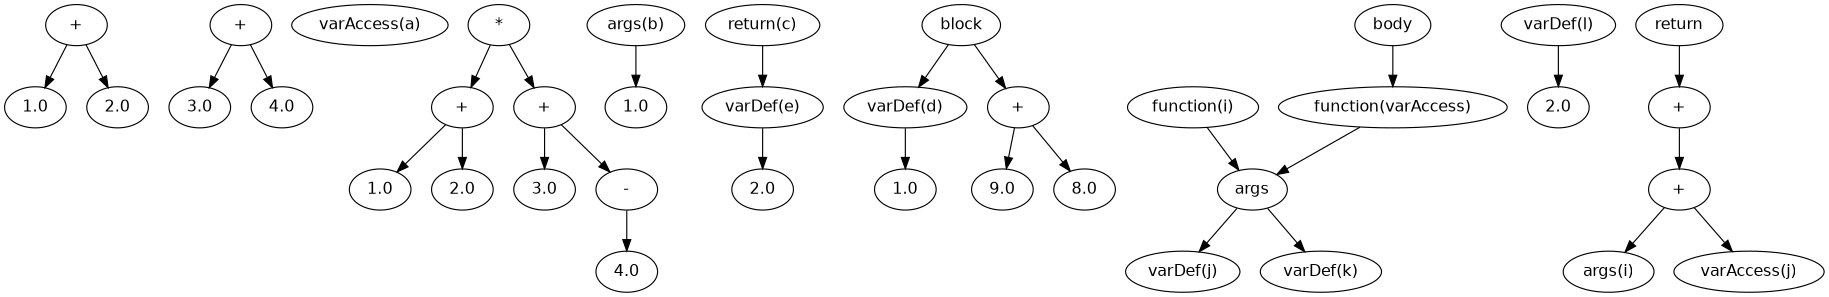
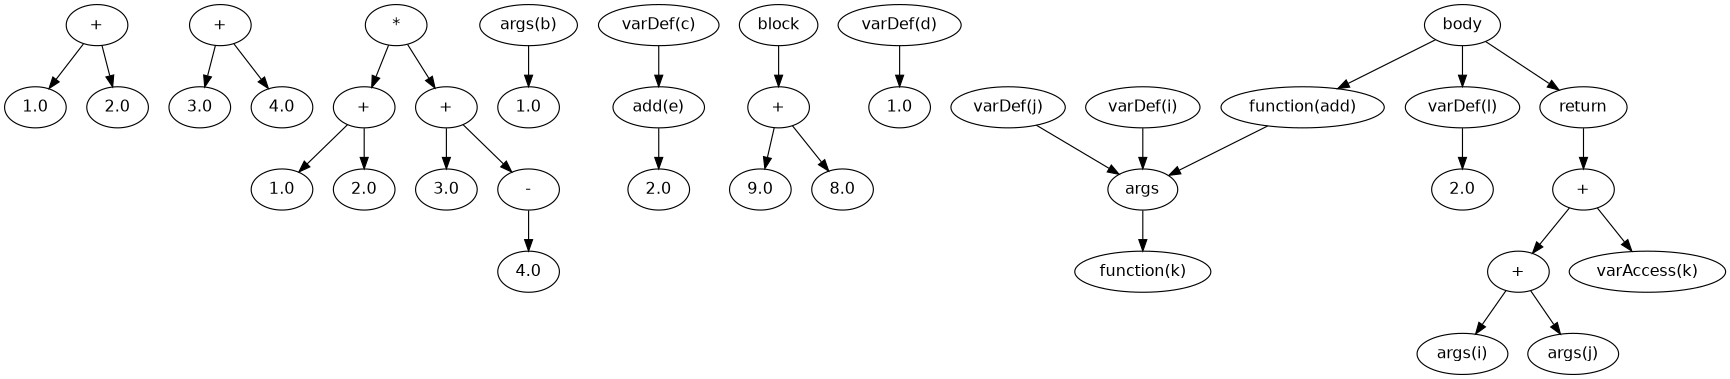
node "varAccess(a)": removed
node "return(c)": label "return(c)" -> "varDef(c)"
edge "block" -> "varDef(d)": removed
edge "body" -> "varDef(l)": added
edge "body" -> "return": added
node "varDef(e)": label "varDef(e)" -> "add(e)"
node "function(i)": label "function(i)" -> "varDef(i)"
node "function(varAccess)": label "function(varAccess)" -> "function(add)"
edge "args" -> "varDef(j)": reversed
node "varDef(k)": label "varDef(k)" -> "function(k)"
node "varAccess(k)": added
node "varAccess(j)": label "varAccess(j)" -> "args(j)"
